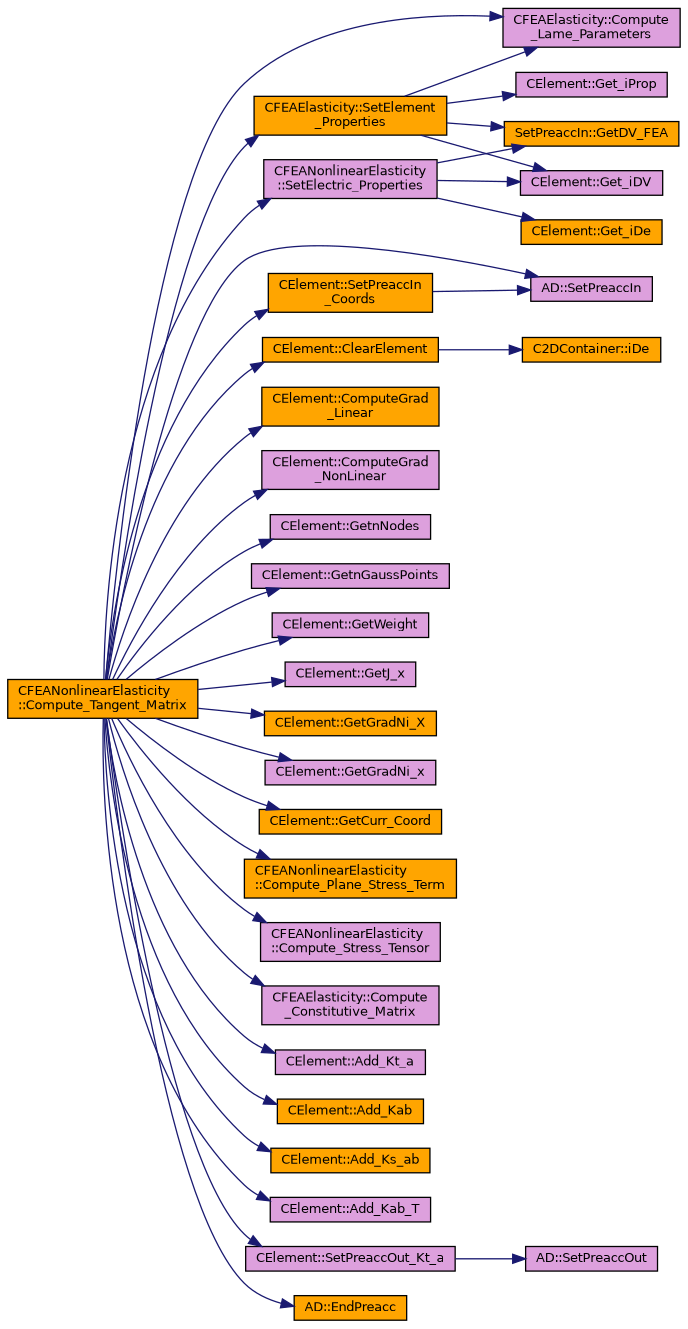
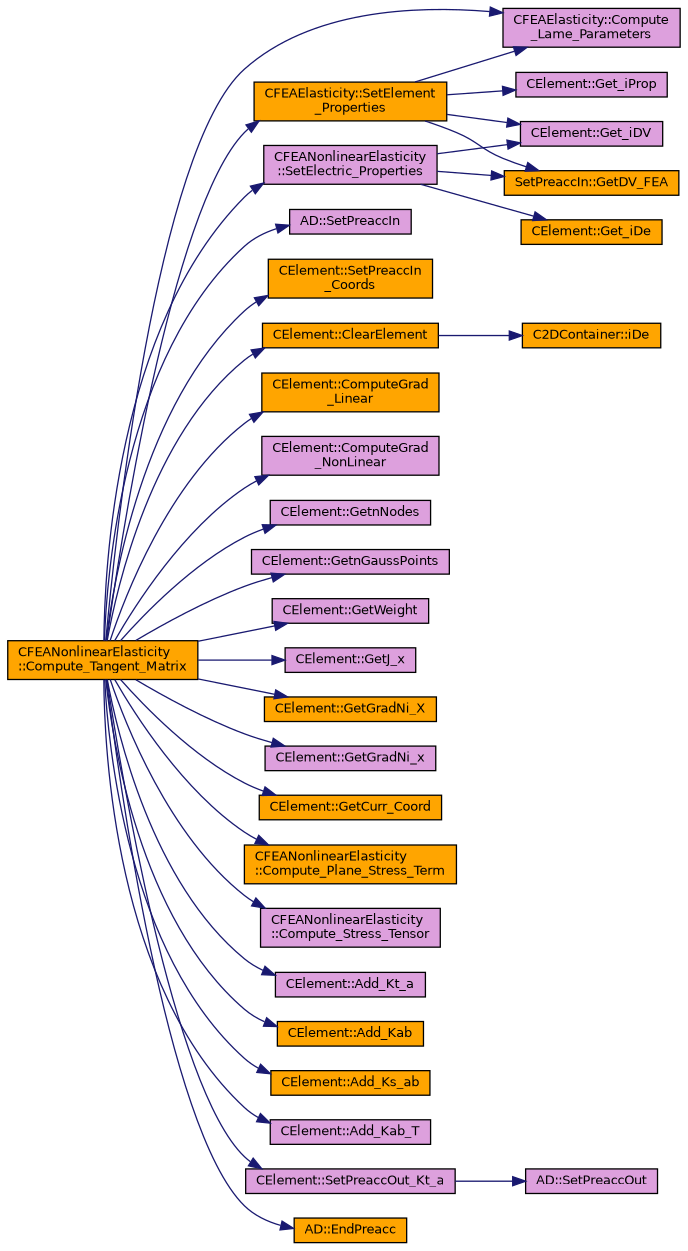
edge "CElement::SetPreaccIn _Coords" -> "AD::SetPreaccIn": removed
node "CFEAElasticity::Compute _Constitutive_Matrix": removed
